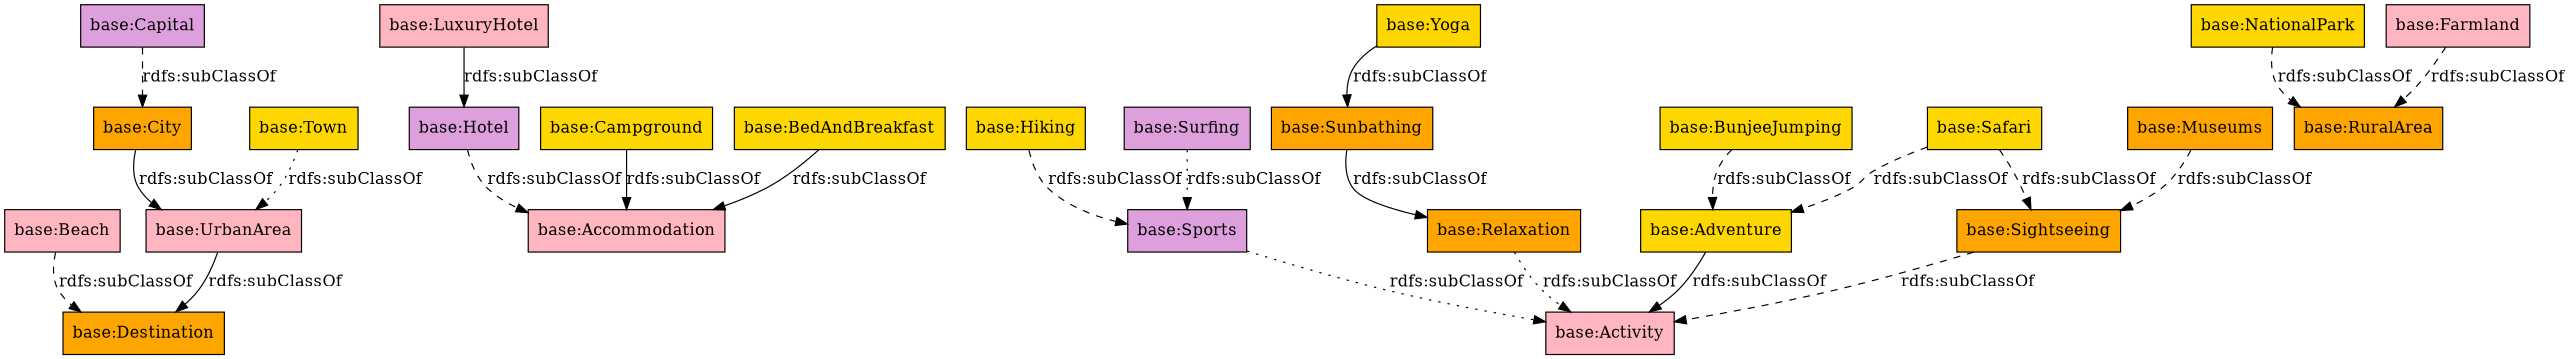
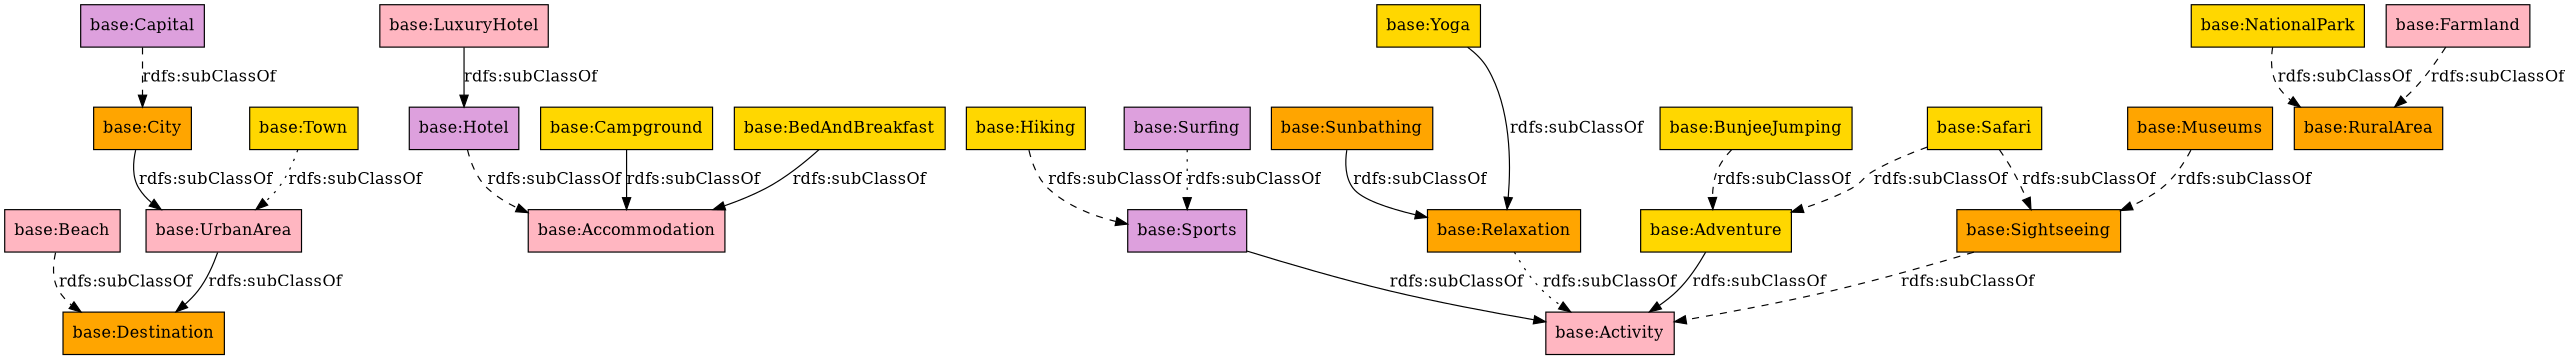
edge "base:Yoga" -> "base:Sunbathing": now "base:Yoga" -> "base:Relaxation"
edge "base:Sports" -> "base:Activity": style dotted -> solid
